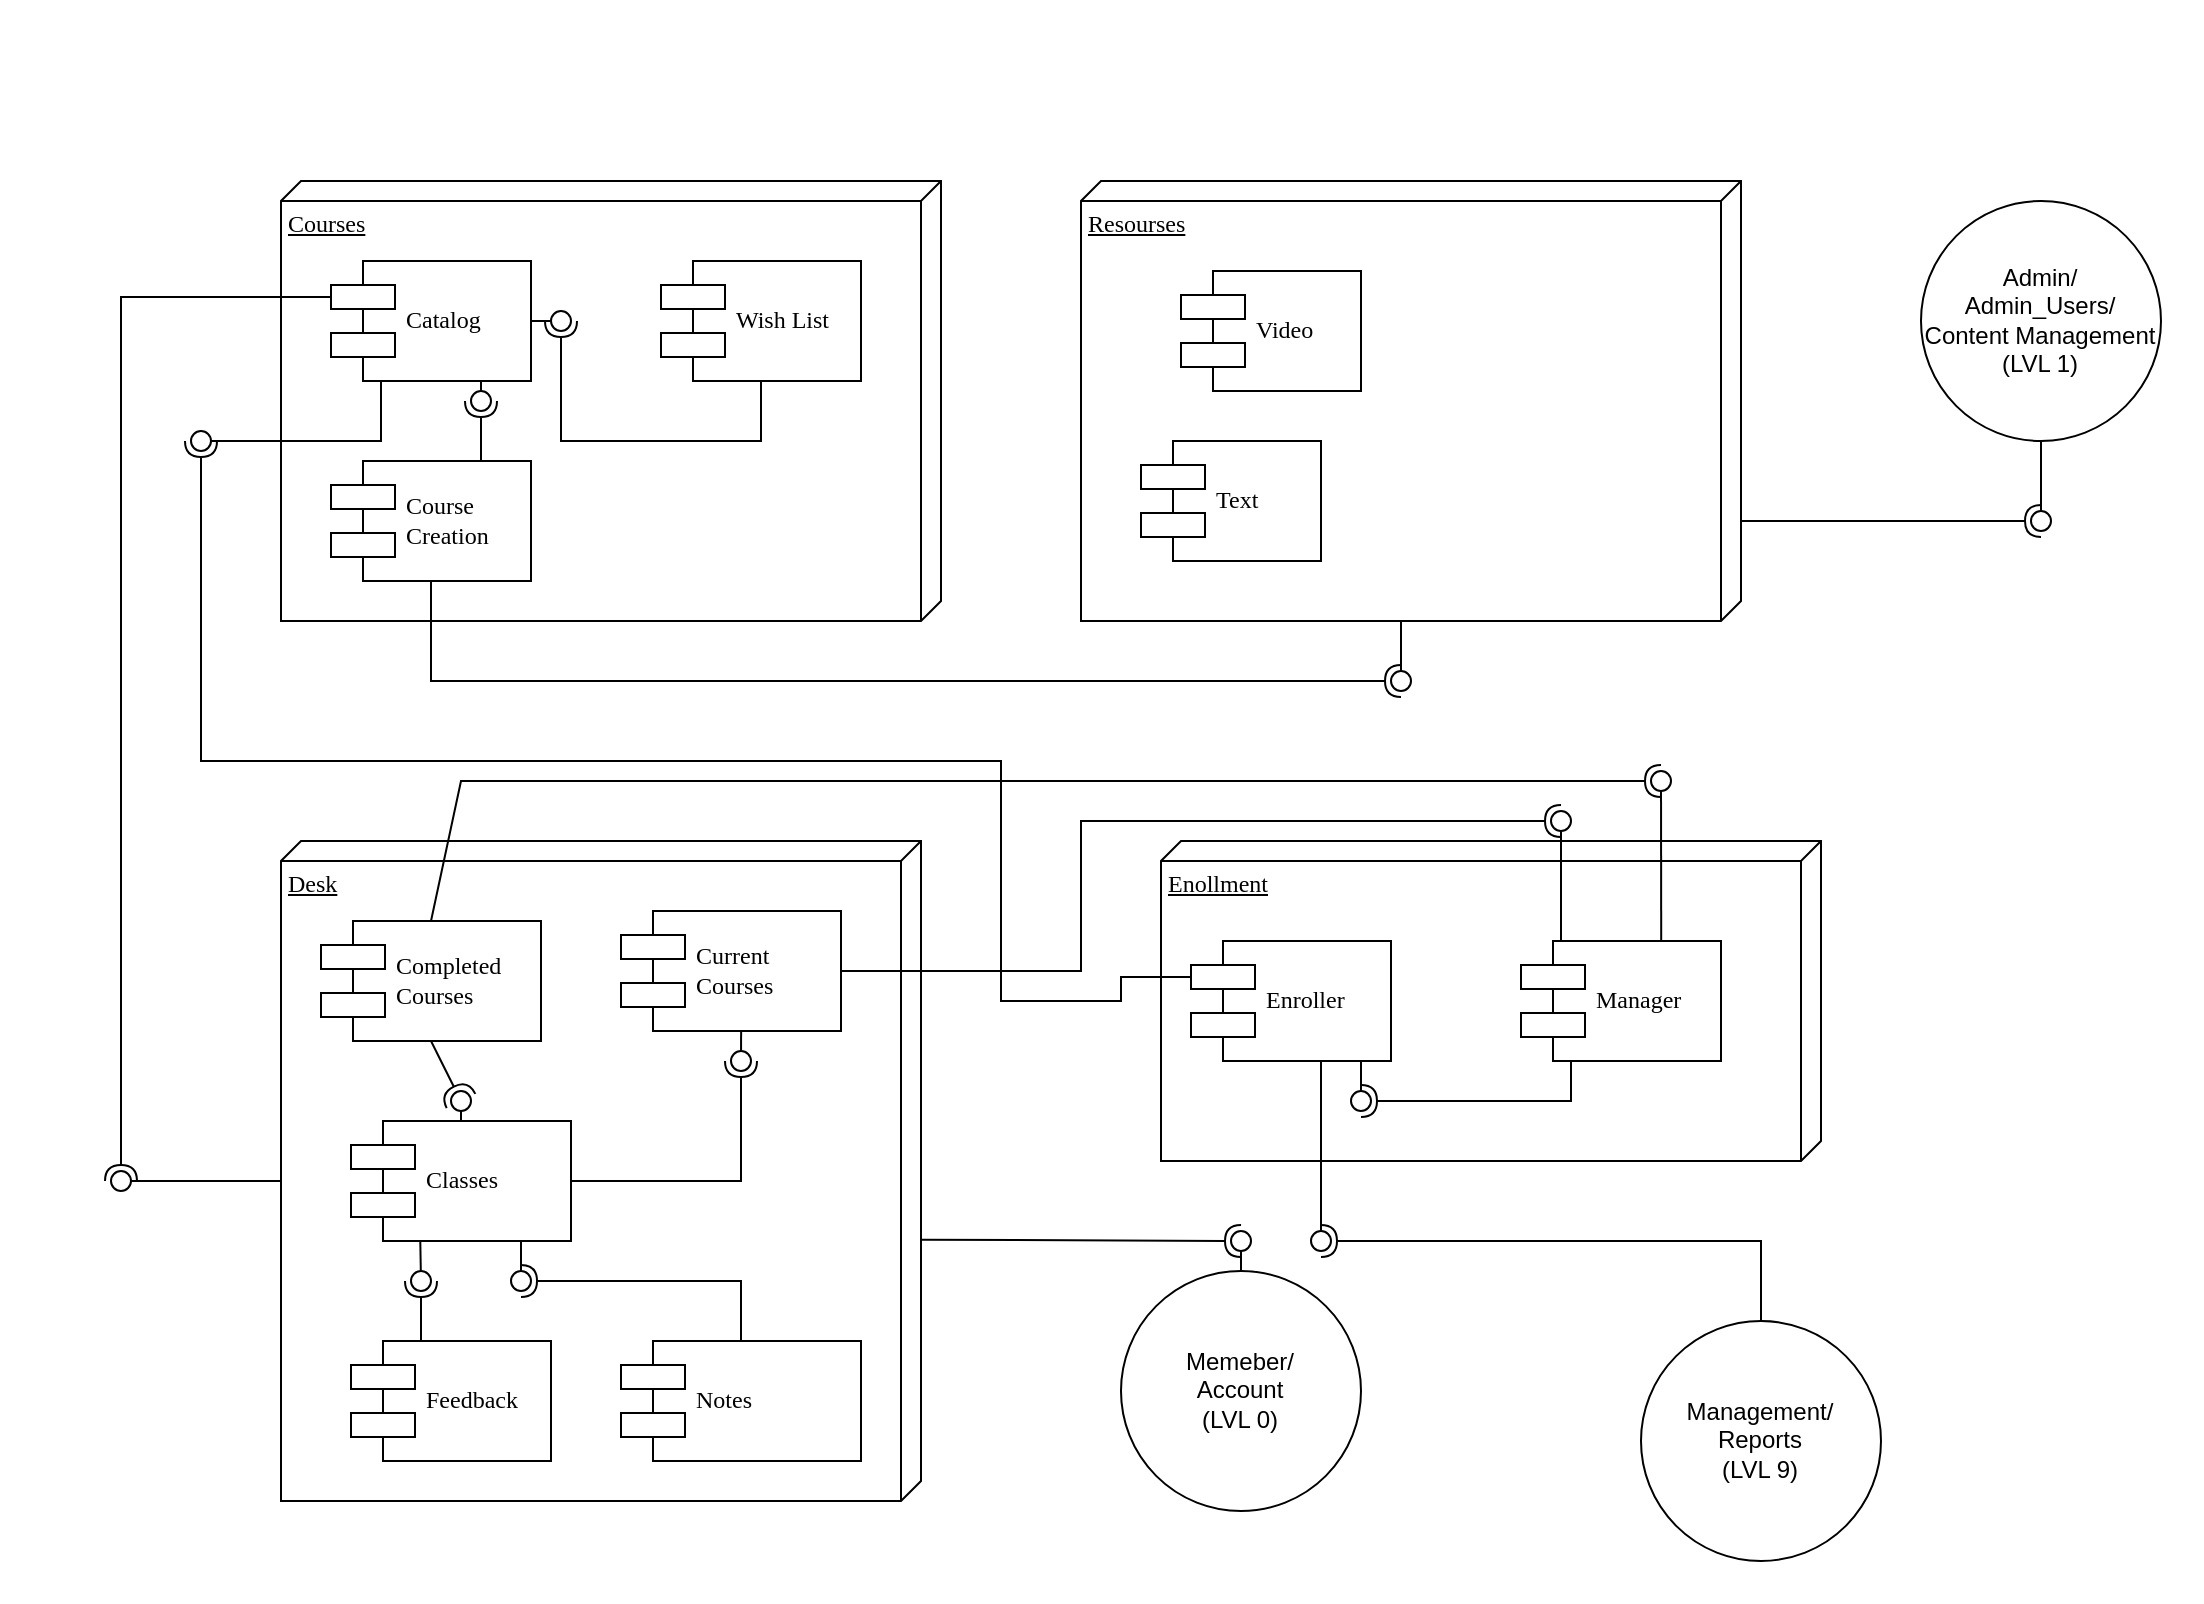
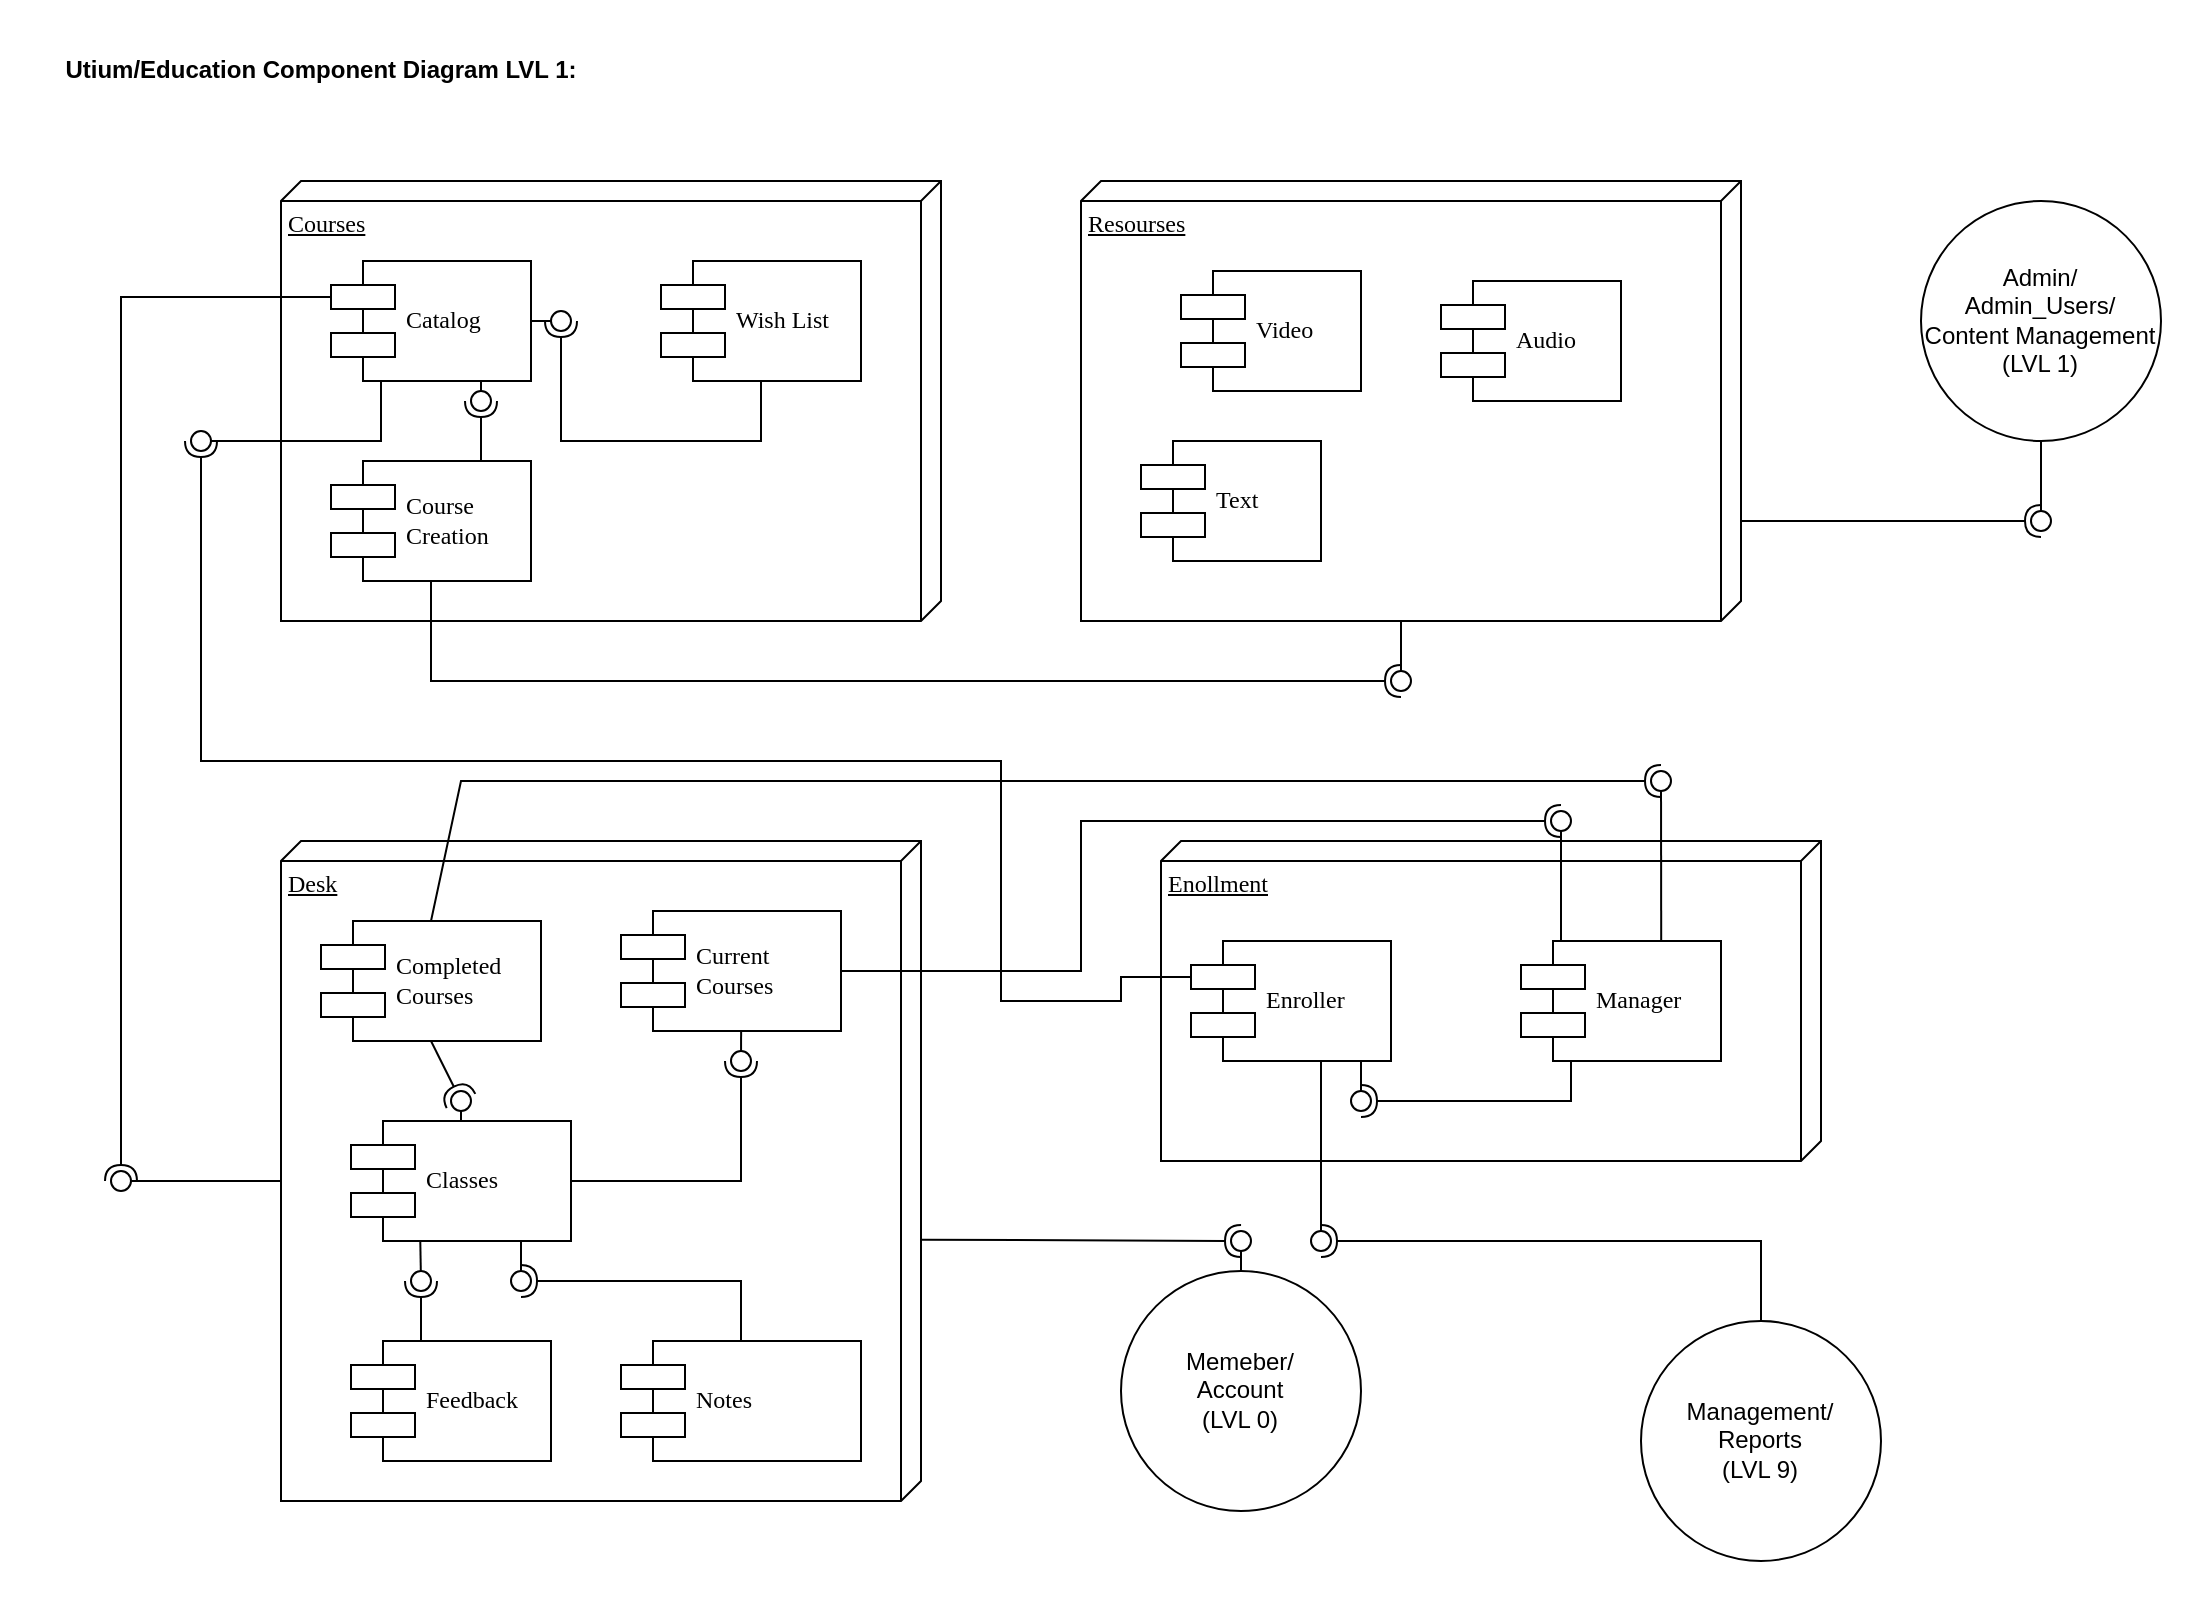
node "Utium/Education Component Diagram LVL 1:": added
node "Audio": added
